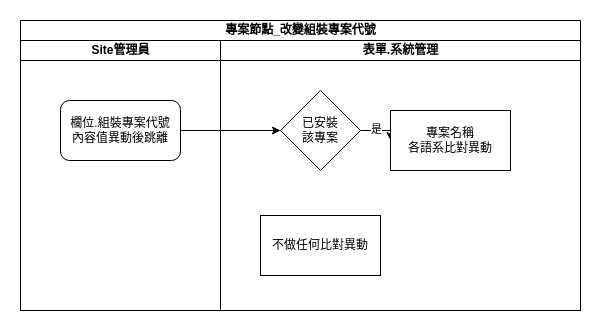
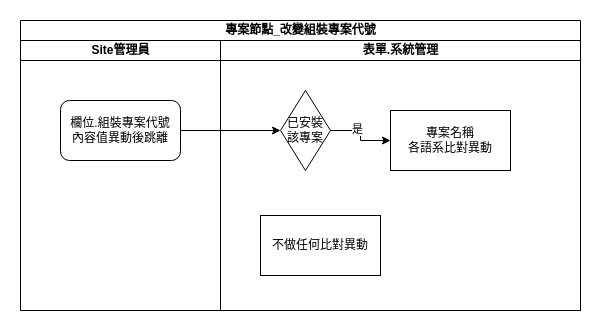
node "已安裝 該專案": size 80x80 -> 50x80
